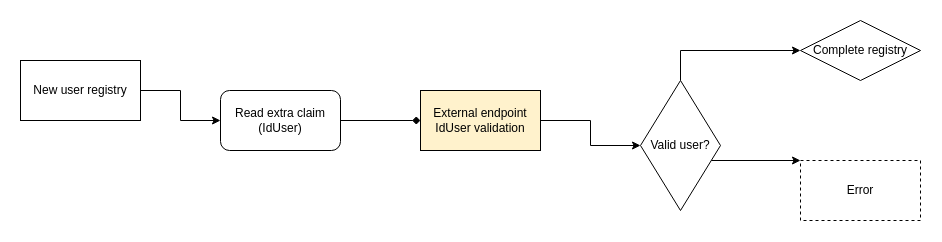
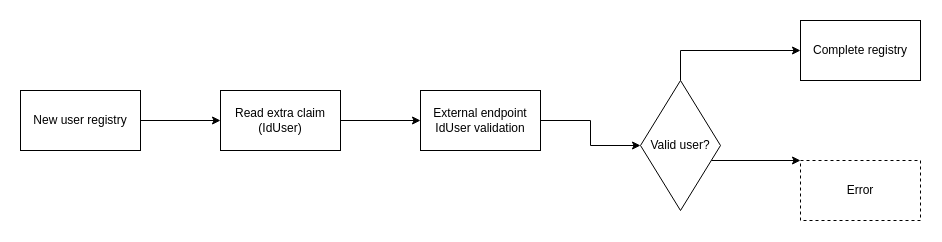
node "Complete registry": shape diamond -> rectangle
node "New user registry": moved (81, 91) -> (81, 121)
node "Read extra claim (IdUser)": shape rounded rectangle -> rectangle
edge "Read extra claim (IdUser)" -> "External endpoint IdUser validation": arrowhead diamond -> classic
node "External endpoint IdUser validation": fillcolor #fff2cc -> #ffffff
